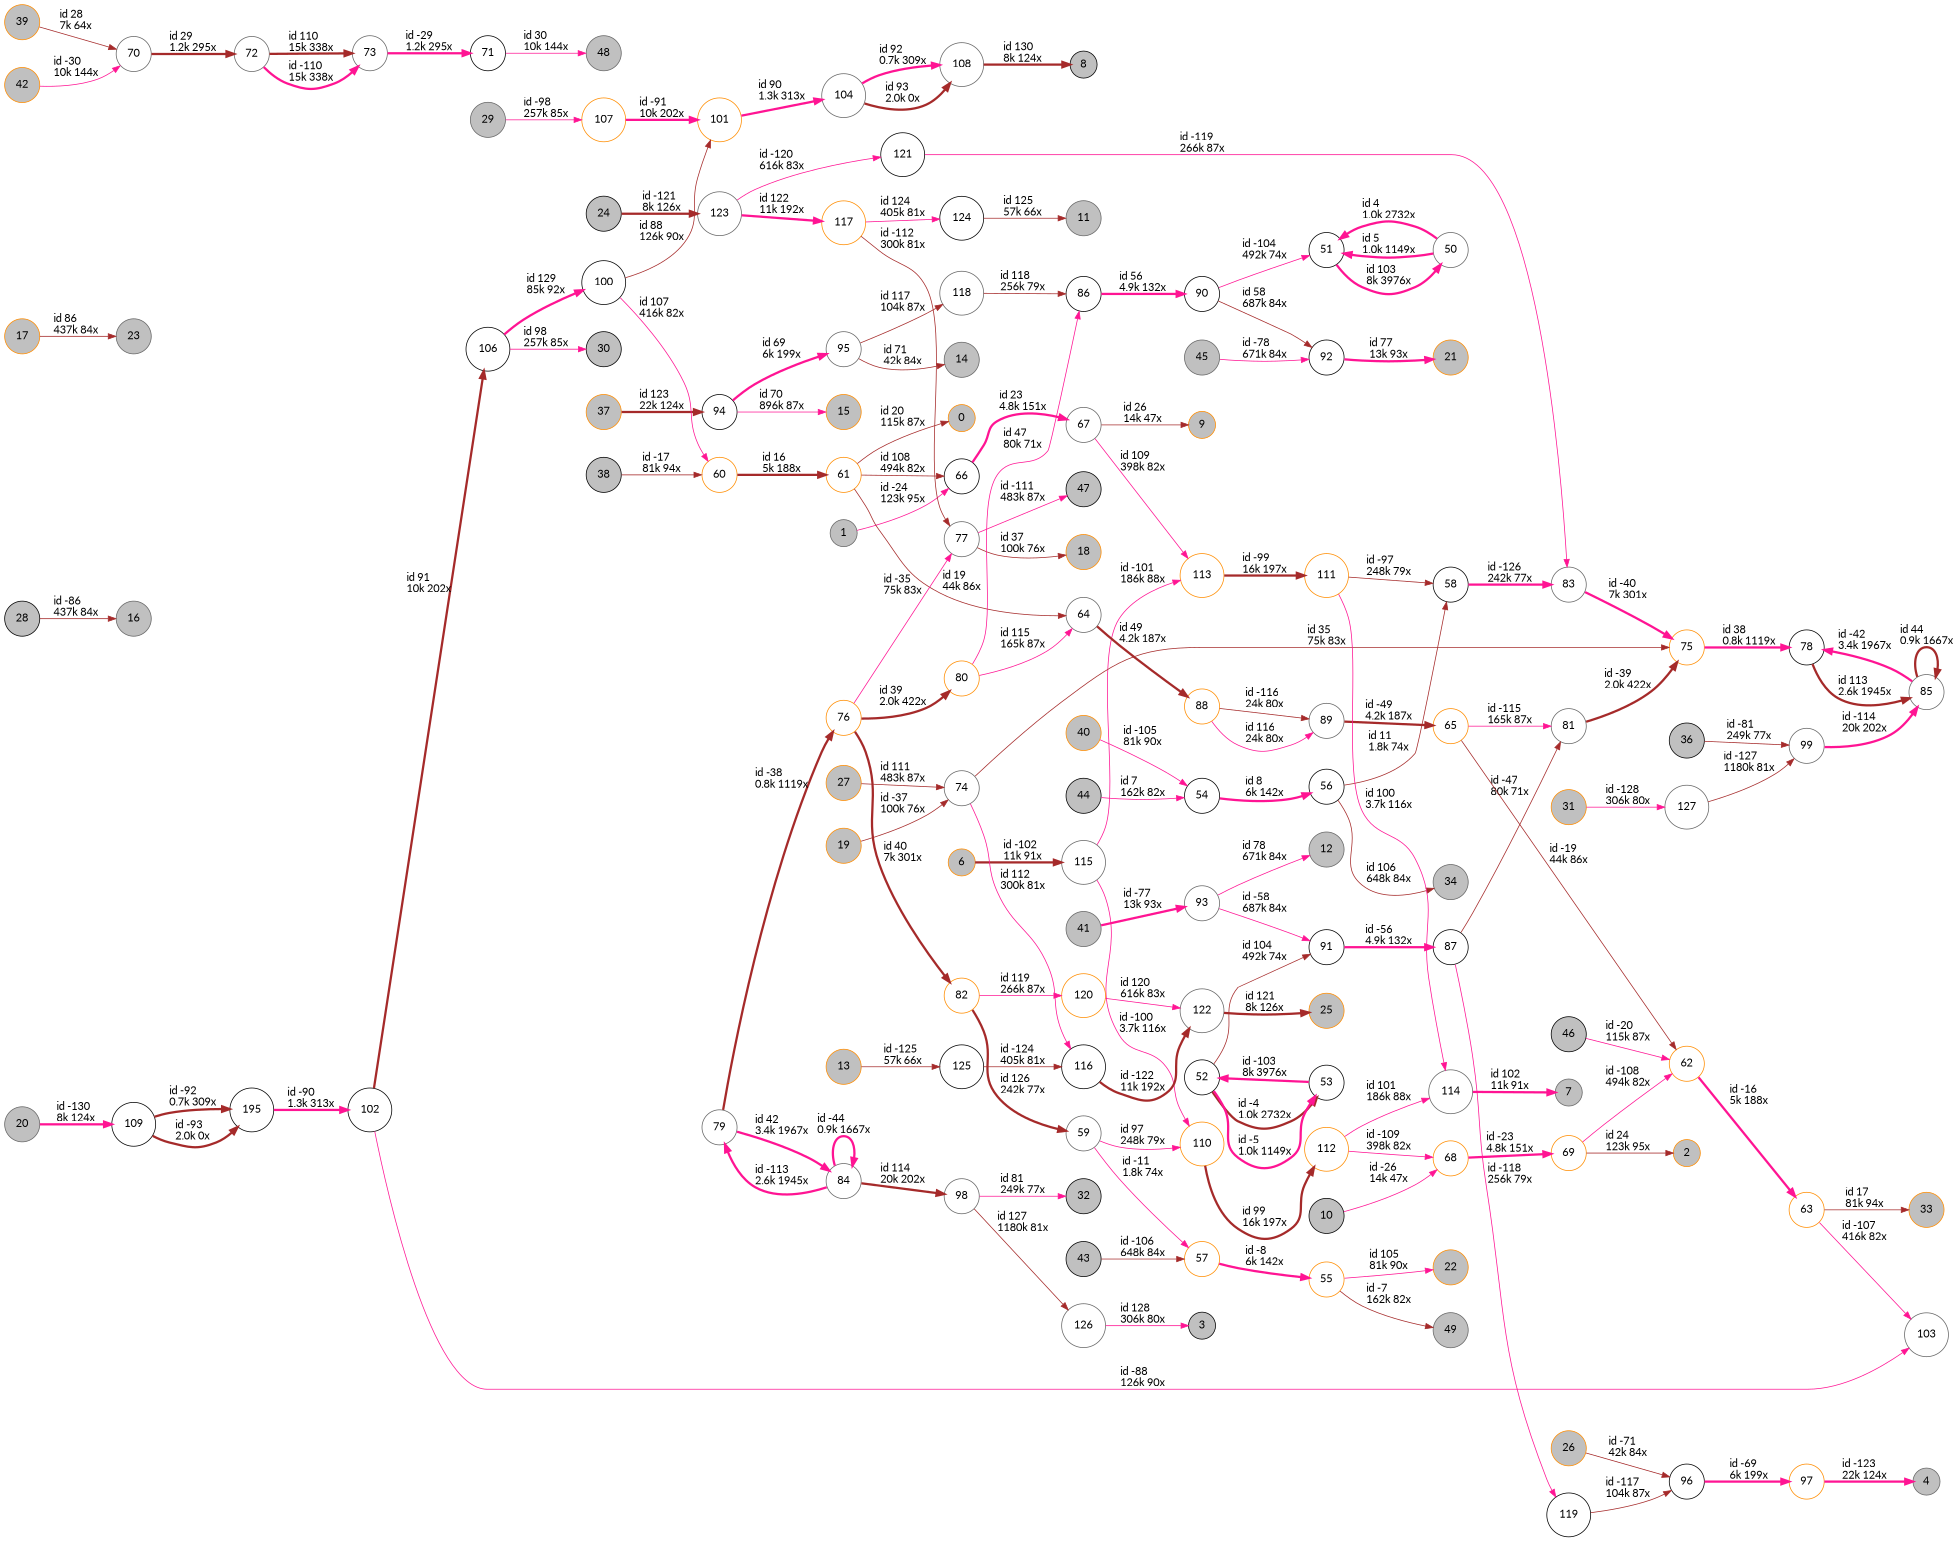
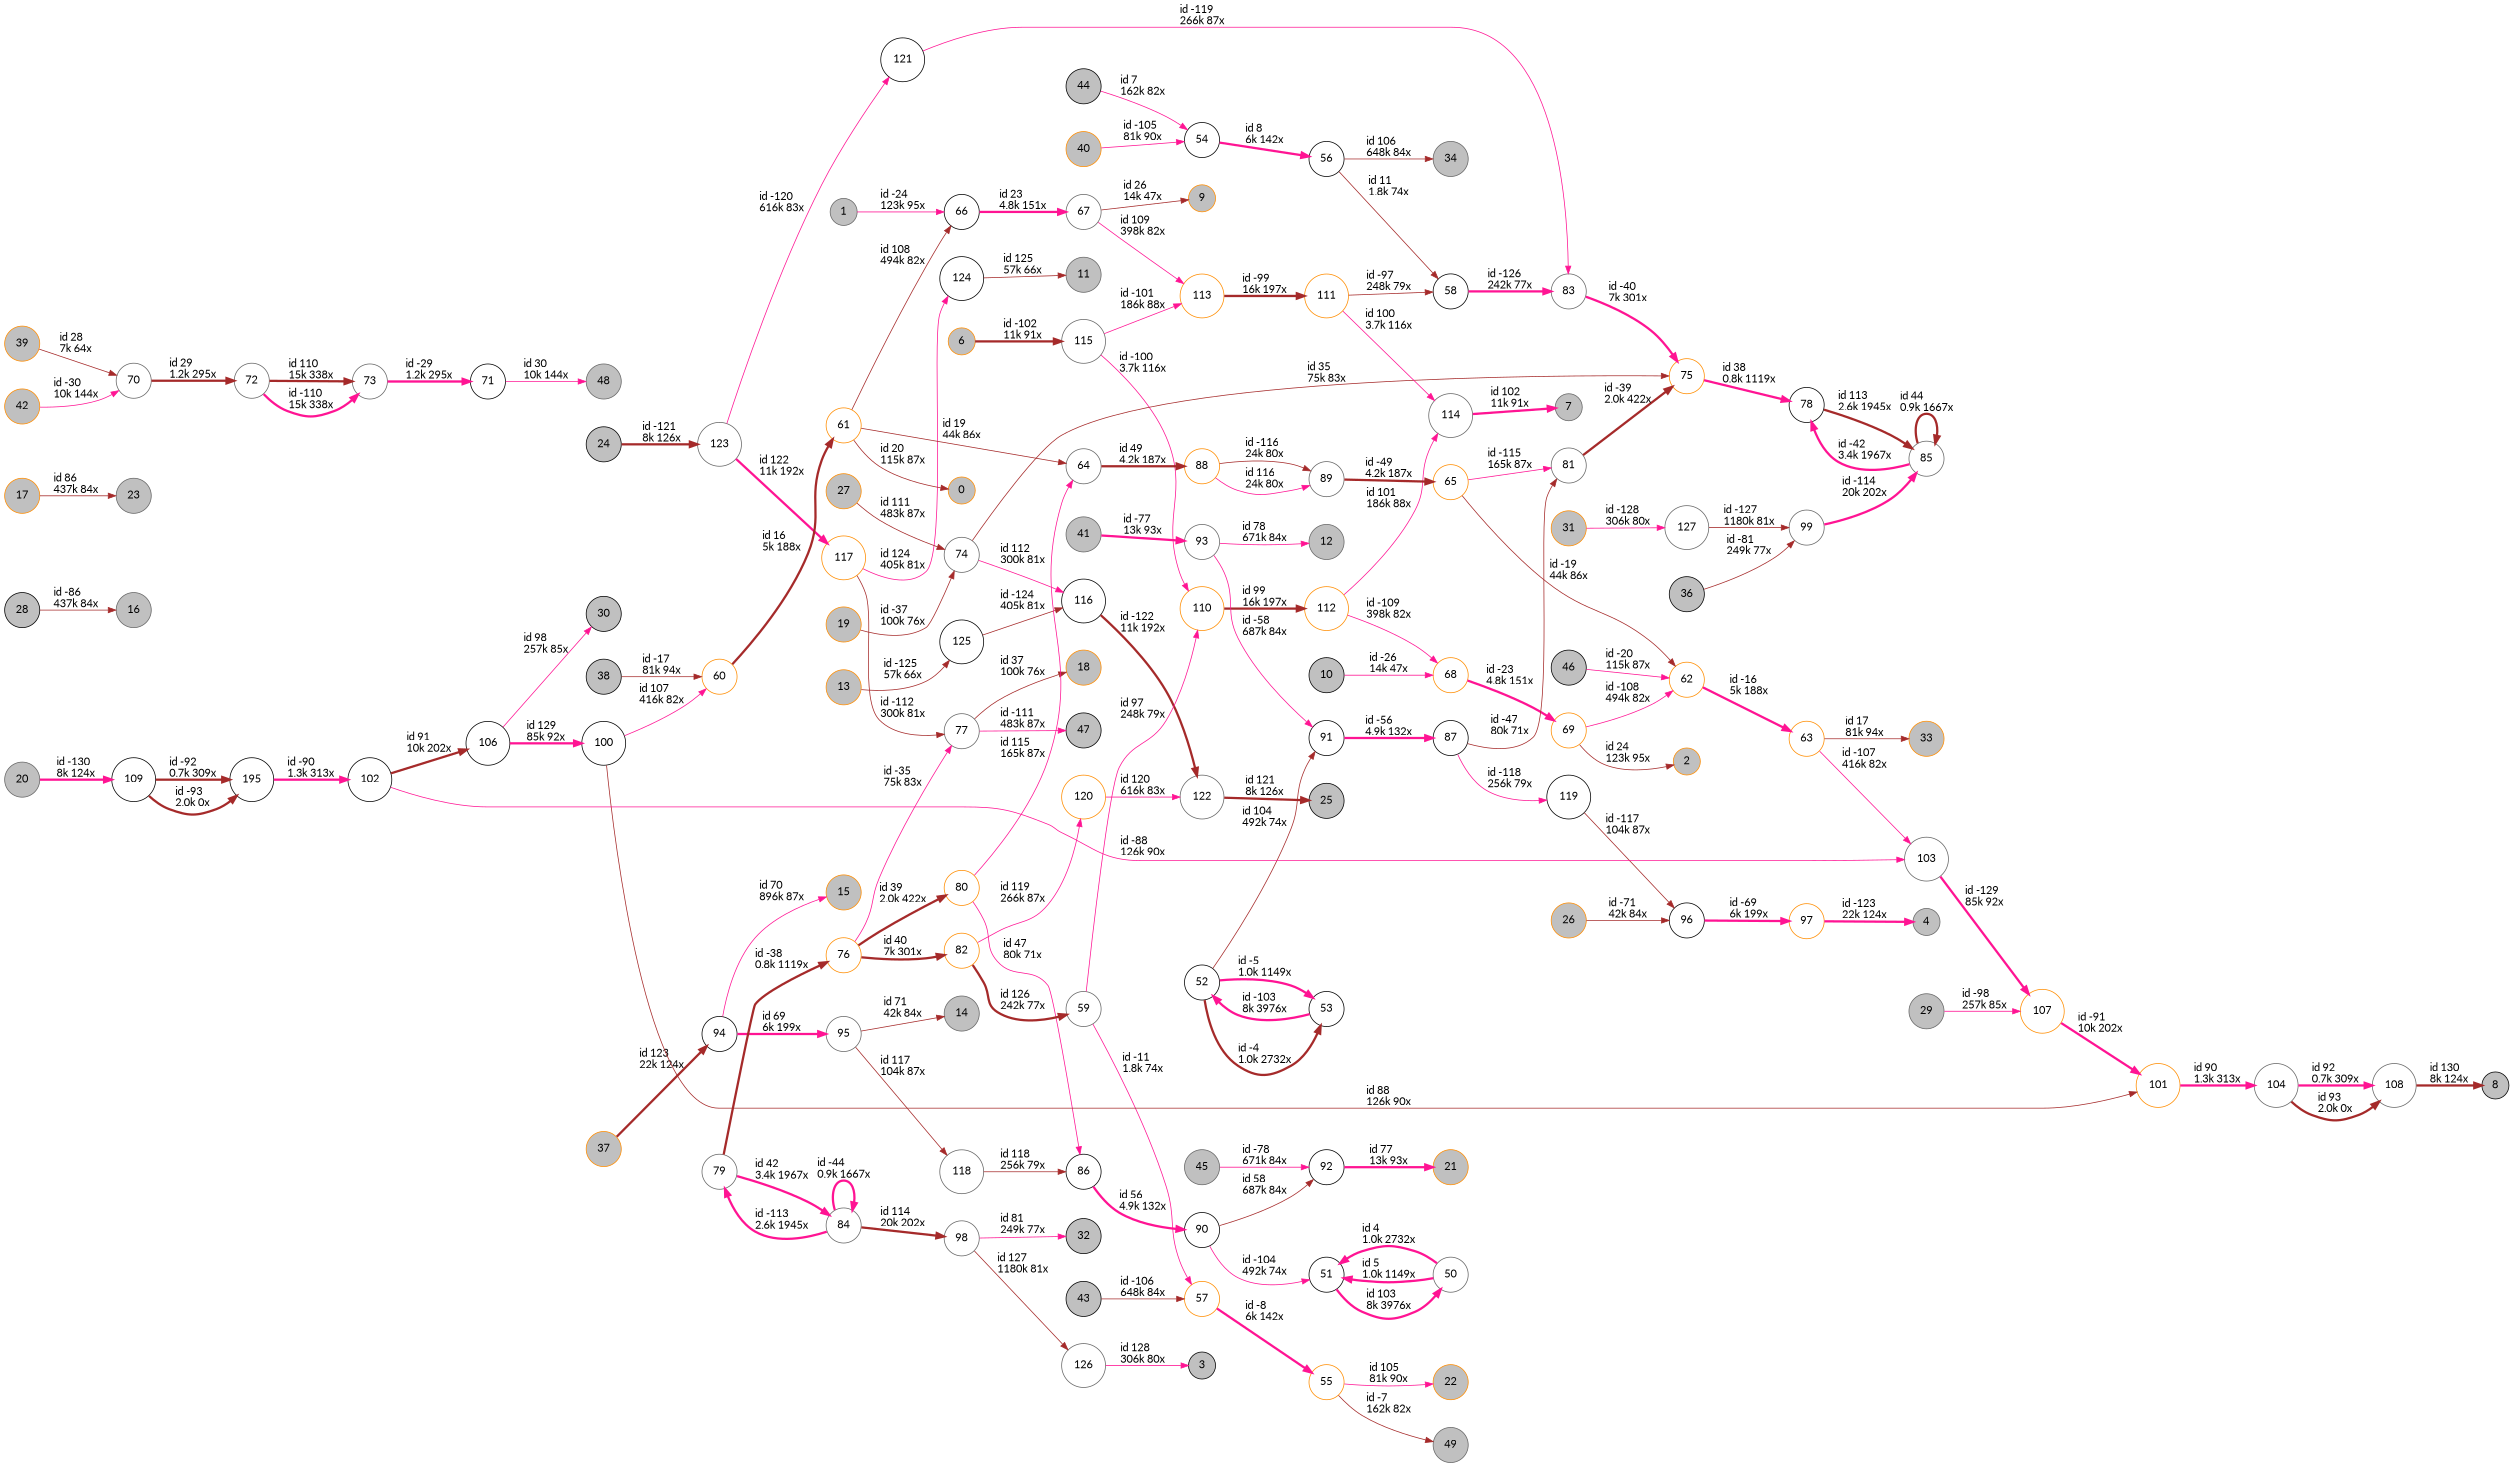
edge "103" -> "107": added, label "id -129 85k 92x"
node "25": color darkorange -> black
